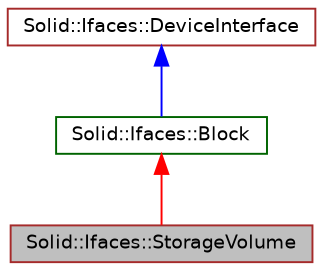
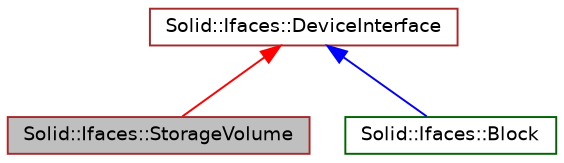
edge "Solid::Ifaces::StorageVolume" -> "Solid::Ifaces::Block": now "Solid::Ifaces::StorageVolume" -> "Solid::Ifaces::DeviceInterface"
